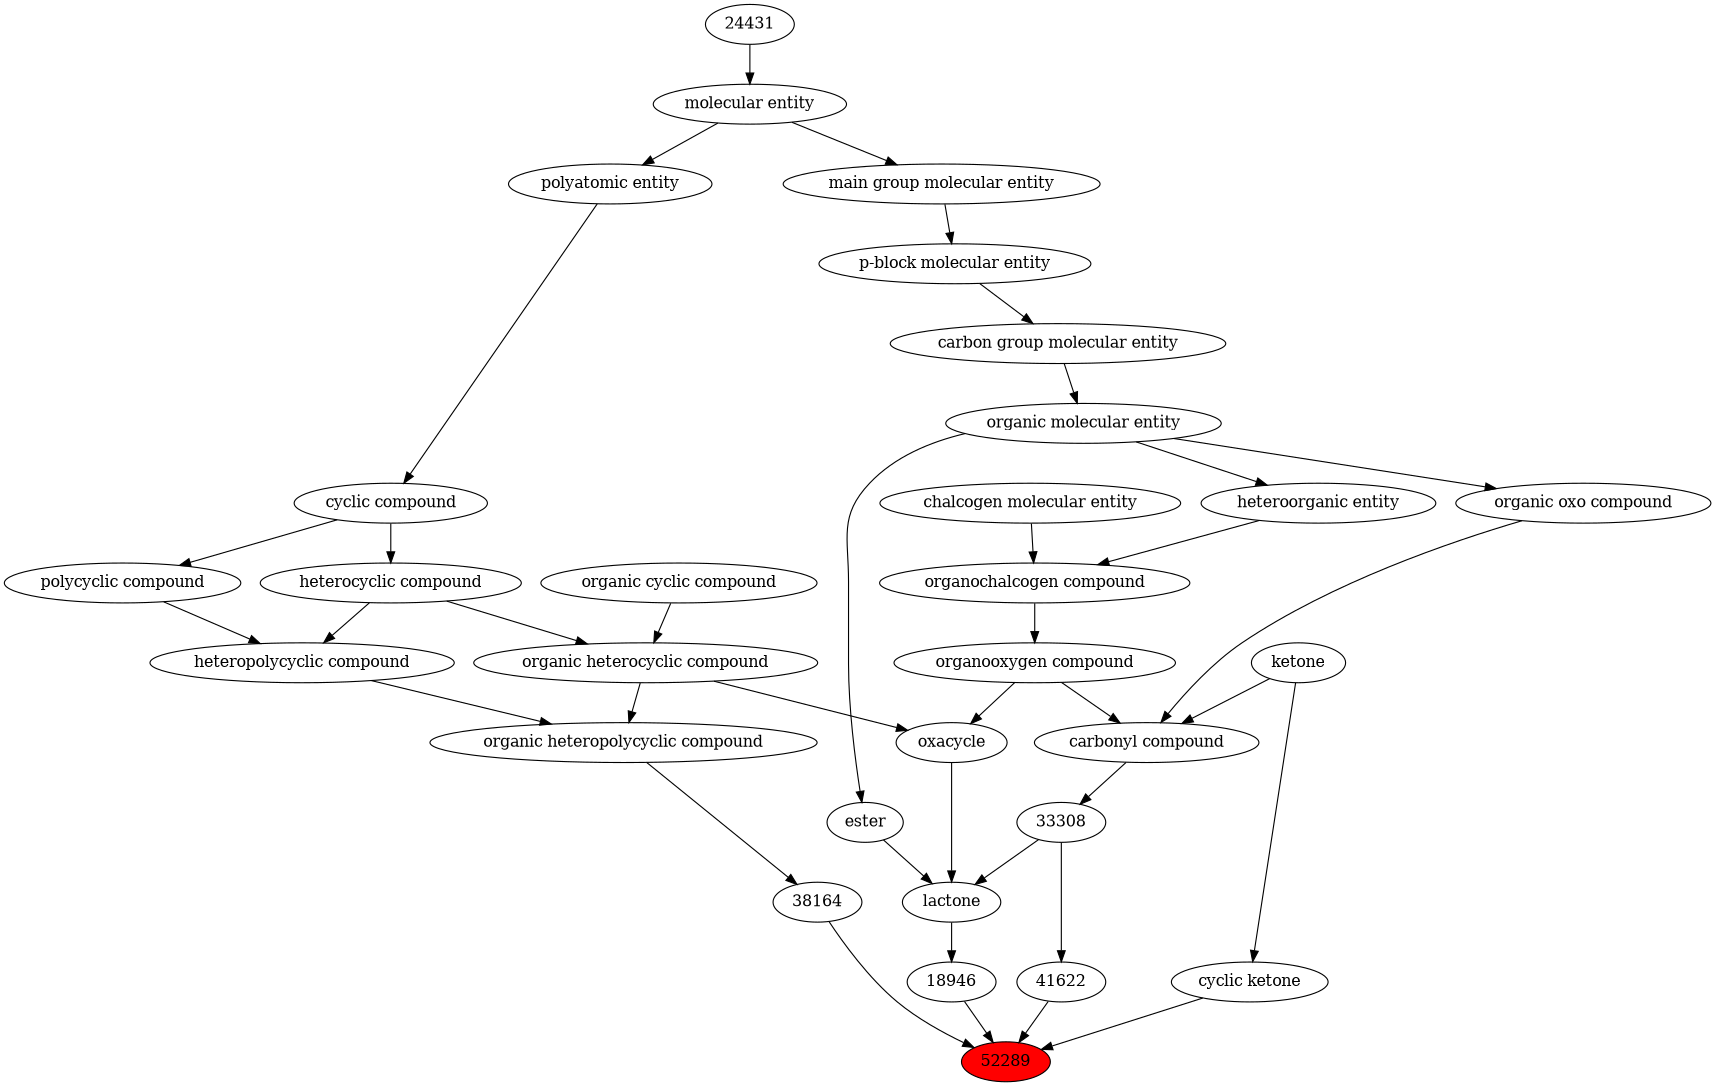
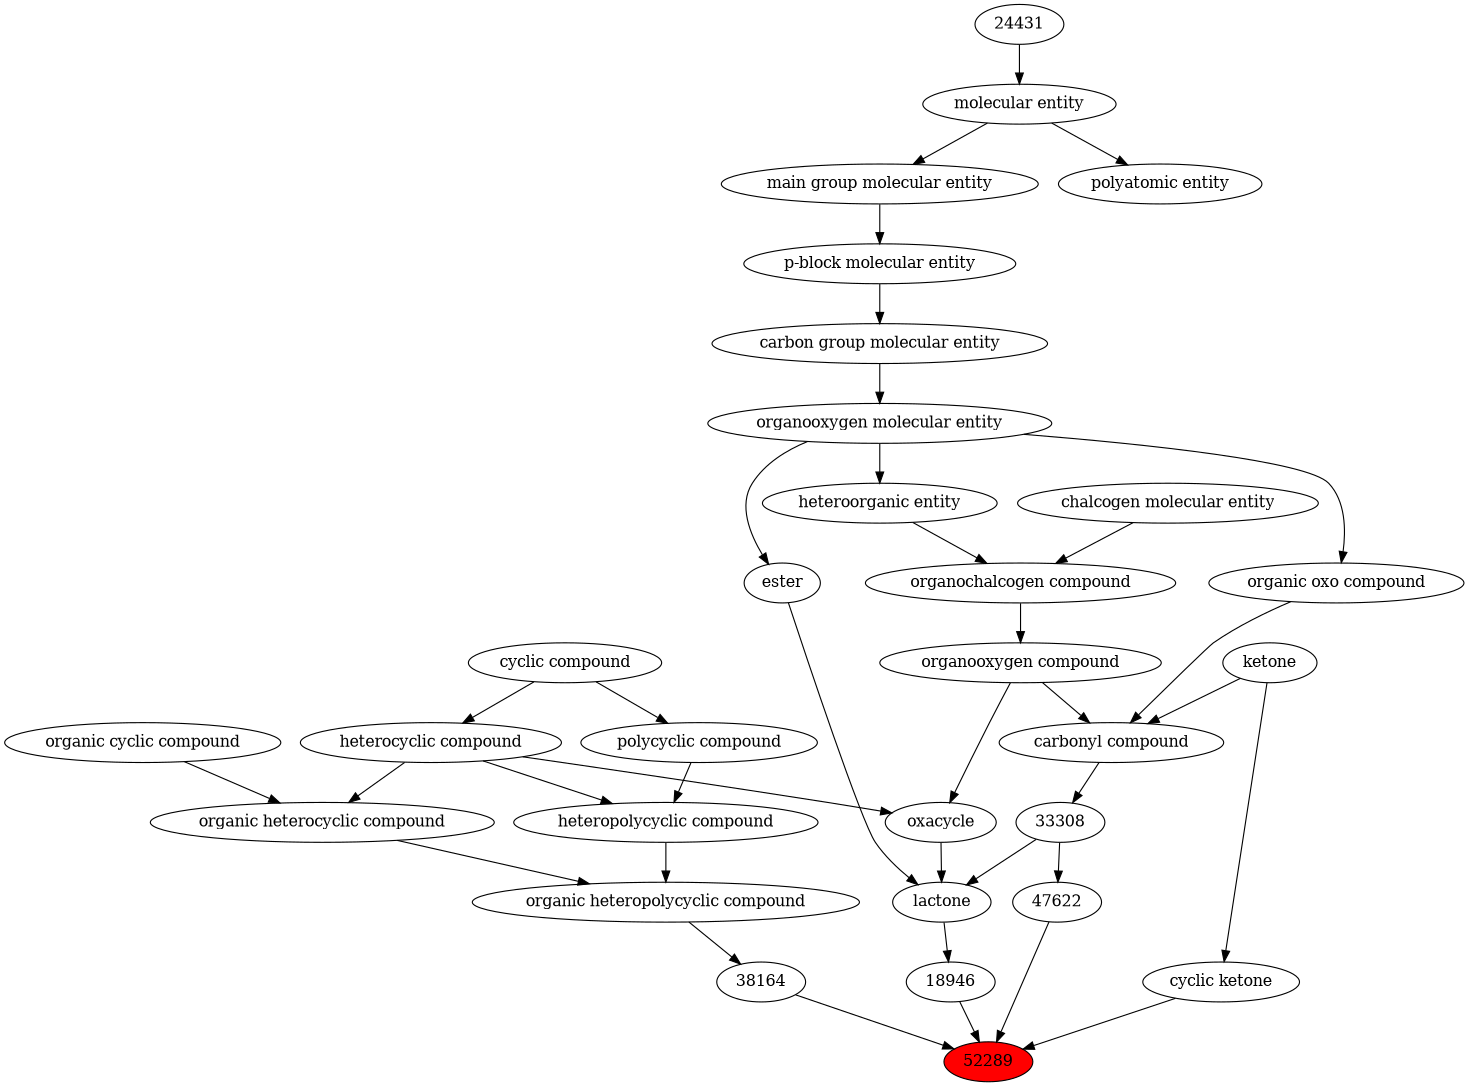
edge "polyatomic entity" -> "cyclic compound": removed
node "organic molecular entity": label "organic molecular entity" -> "organooxygen molecular entity"
edge "organic heterocyclic compound" -> "oxacycle": now "heterocyclic compound" -> "oxacycle"
node "41622": label "41622" -> "47622"
